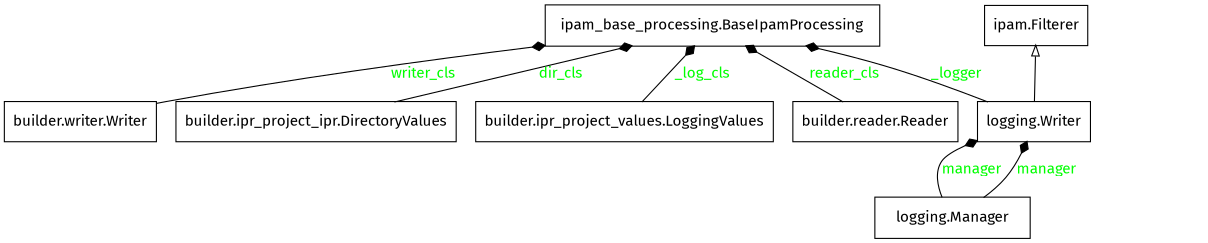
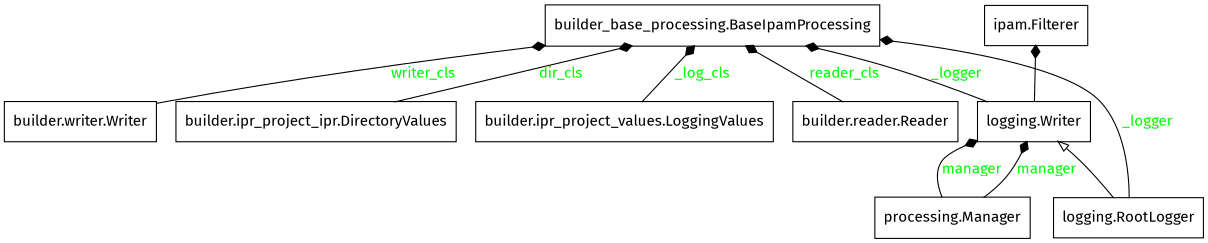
node "ipam_base_processing.BaseIpamProcessing": label "ipam_base_processing.BaseIpamProcessing" -> "builder_base_processing.BaseIpamProcessing"
edge "logging.Writer" -> "ipam.Filterer": arrowhead empty -> diamond
node "logging.Manager": label "logging.Manager" -> "processing.Manager"
node "logging.RootLogger": added
